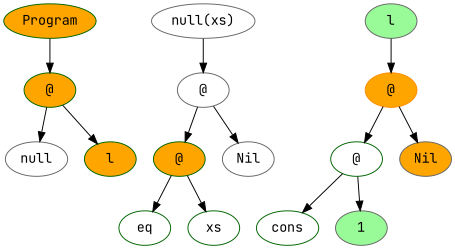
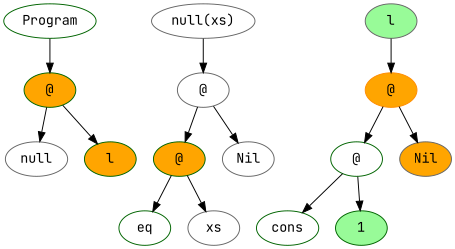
node "Program": fillcolor orange -> white
node "xs": color darkgreen -> gray40
node "1": color gray40 -> darkgreen
